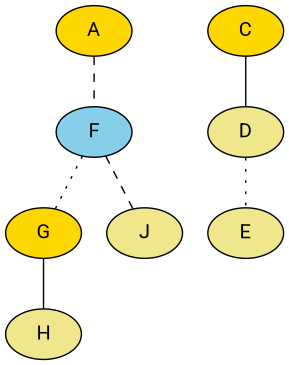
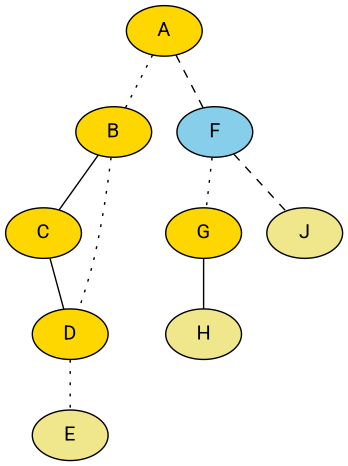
node "B": added
node "D": fillcolor khaki -> gold
